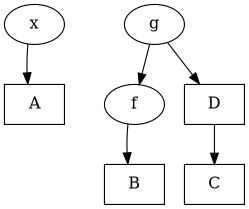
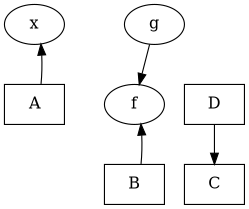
edge "x" -> "A": reversed
edge "g" -> "D": removed
edge "f" -> "B": reversed
